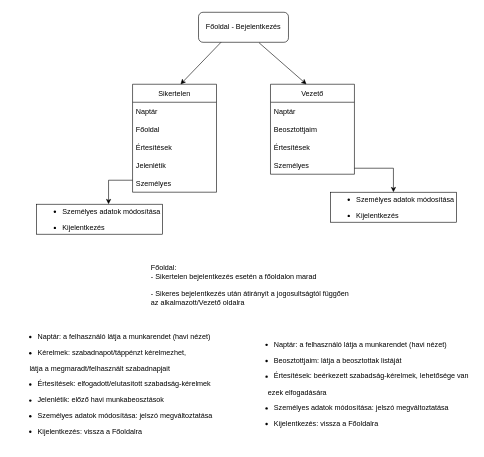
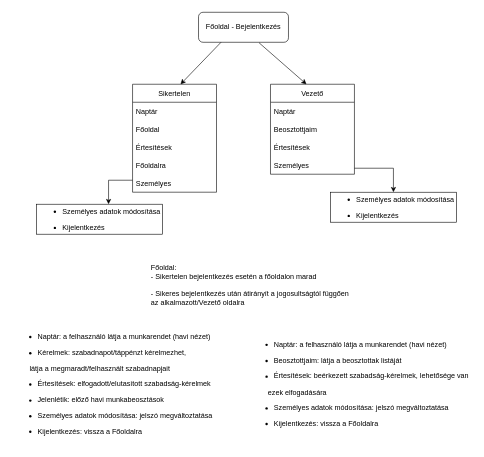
node "Jelenlétik": label "Jelenlétik" -> "Főoldalra"
